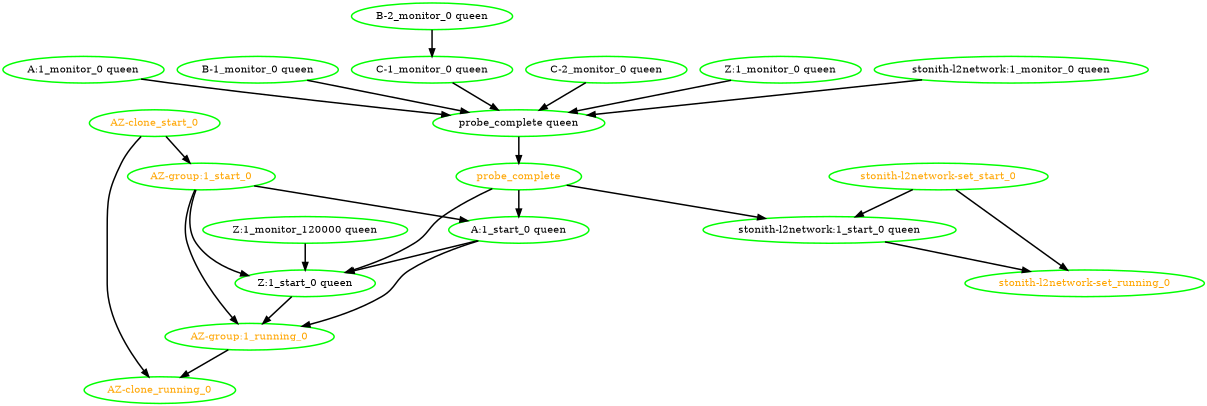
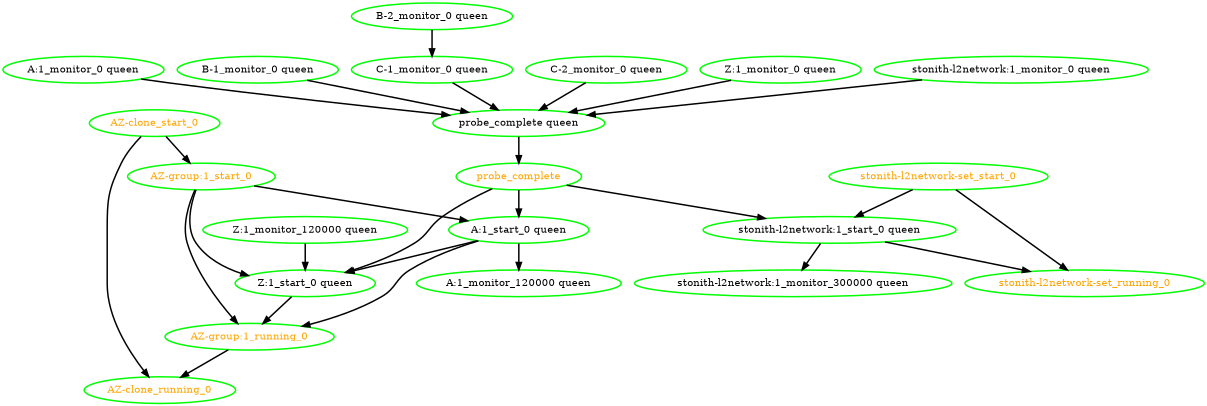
node "A:1_monitor_120000 queen": added
node "stonith-l2network:1_monitor_300000 queen": added
